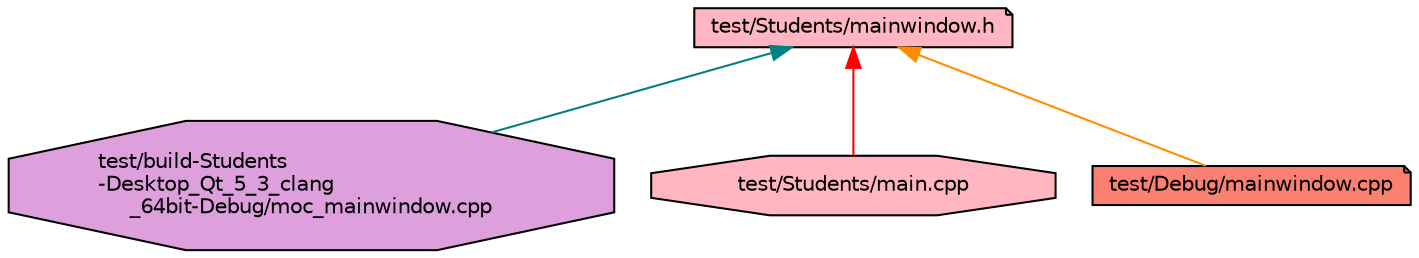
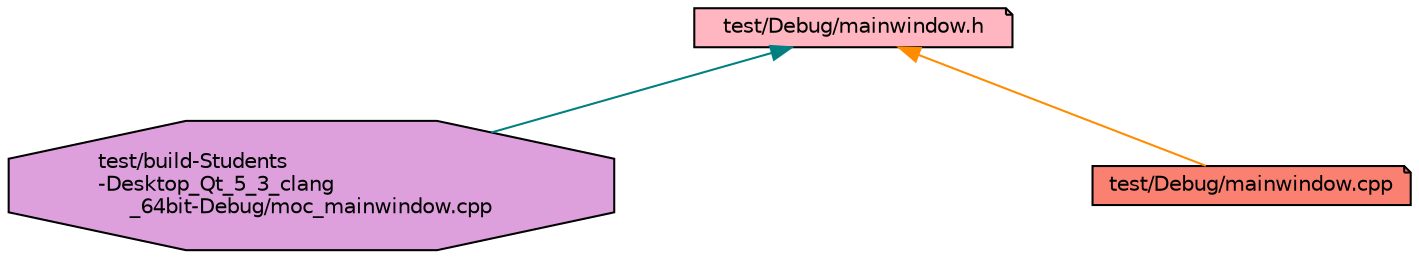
node "test/Students/mainwindow.h": label "test/Students/mainwindow.h" -> "test/Debug/mainwindow.h"
node "test/Students/main.cpp": removed
